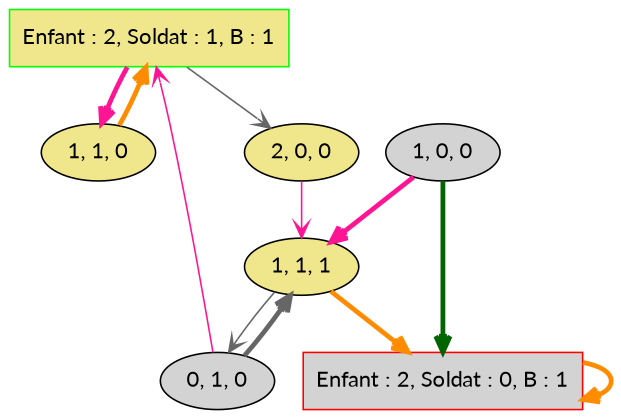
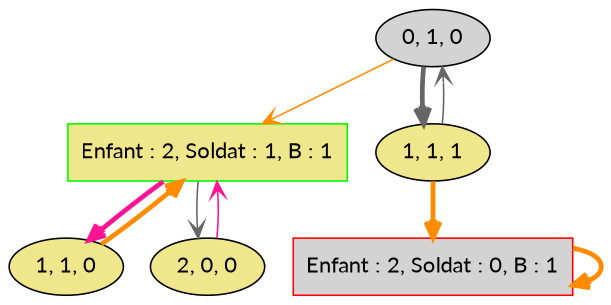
node "1, 0, 0": removed
edge "2, 0, 0" -> "1, 1, 1": now "2, 0, 0" -> "Enfant : 2, Soldat : 1, B : 1"
edge "0, 1, 0" -> "Enfant : 2, Soldat : 1, B : 1": color deeppink -> darkorange
